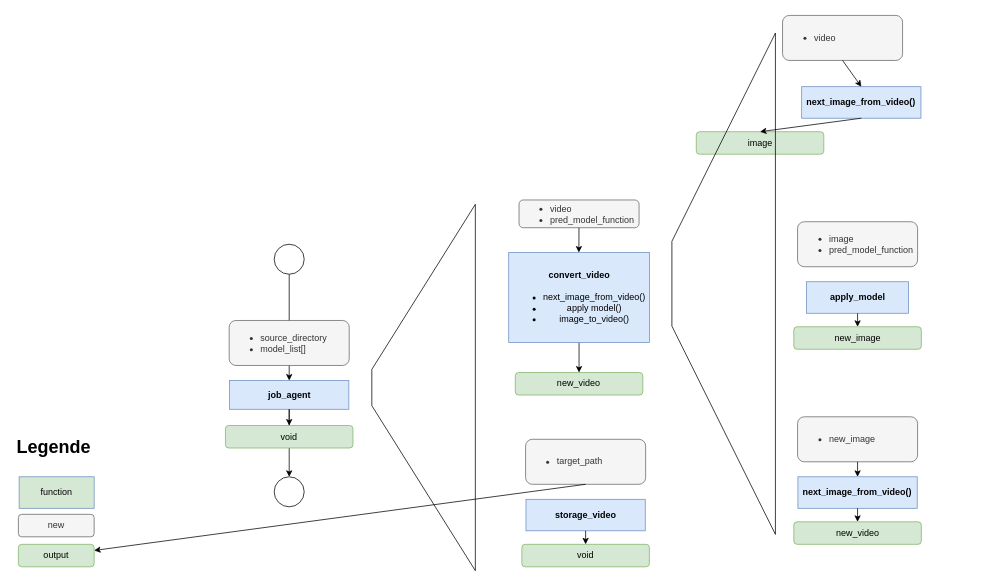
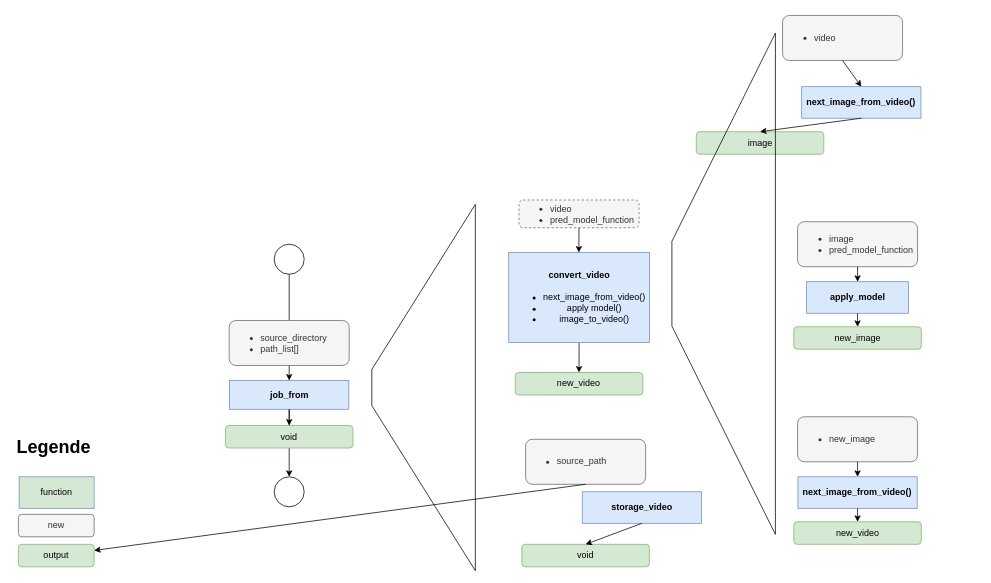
node "video pred_model_function": style solid -> dashed
edge "image pred_model_function" -> "apply_model": added
node "source_directory model_list[]": label "source_directory model_list[]" -> "source_directory path_list[]"
node "job_agent": label "job_agent" -> "job_from"
node "target_path": label "target_path" -> "source_path"
node "storage_video": moved (585, 515) -> (642, 507)
